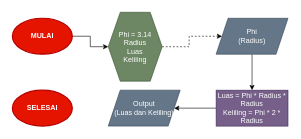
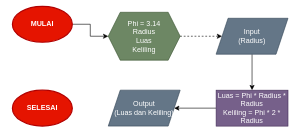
node "MULAI": moved (42, 36) -> (42, 24)
node "Phi (Radius)": label "Phi (Radius)" -> "Input (Radius)"
node "Phi = 3.14 Radius Luas Keliling": size 54x69 -> 72x48
